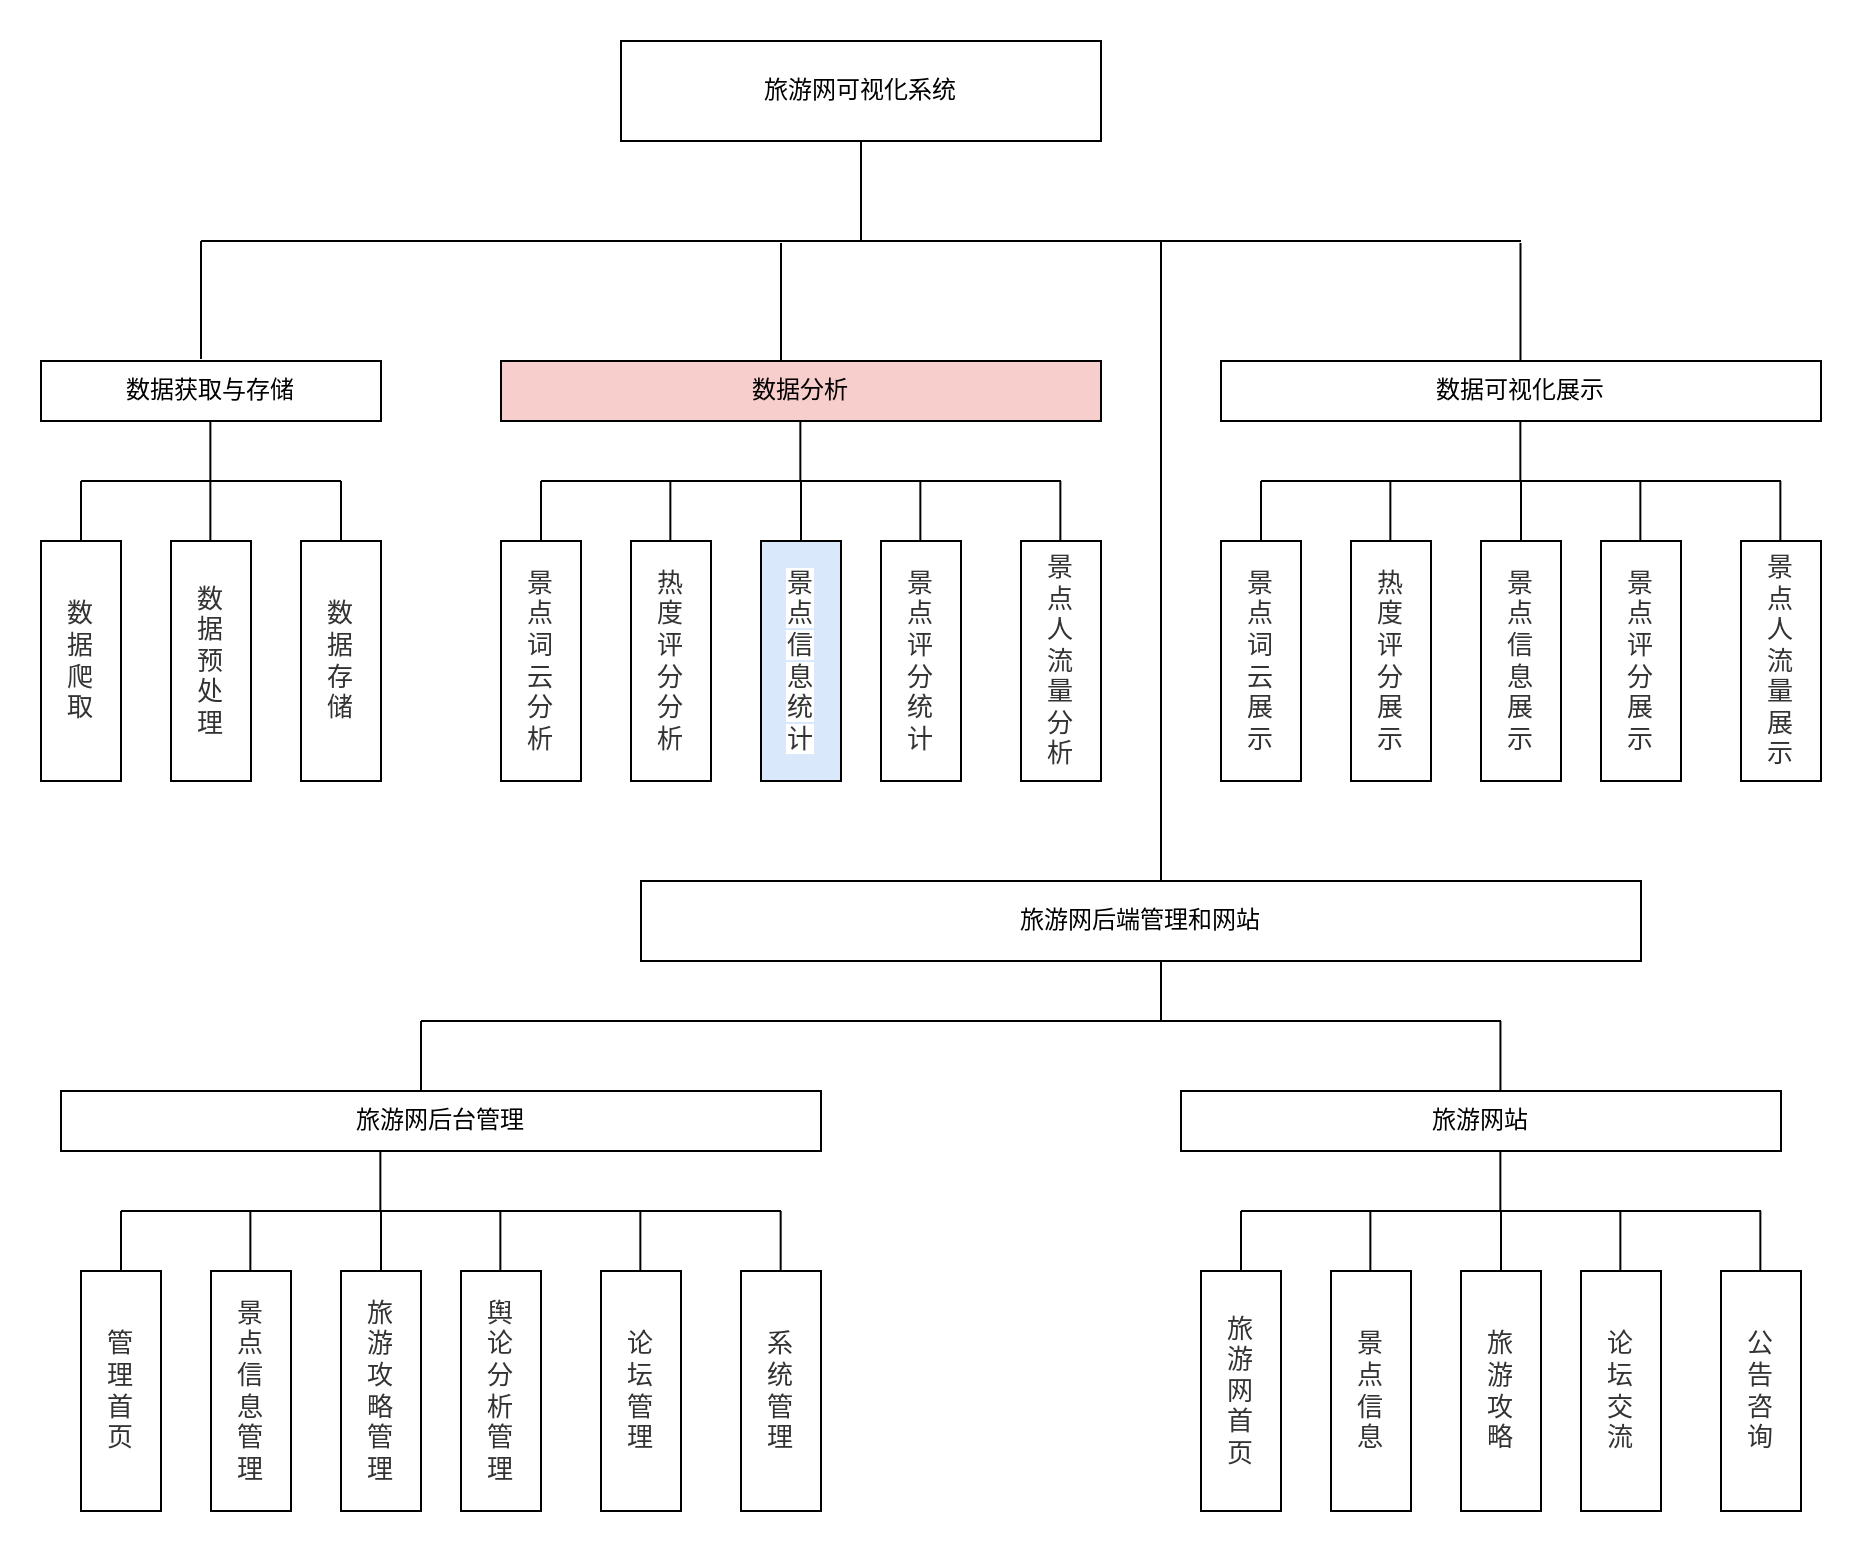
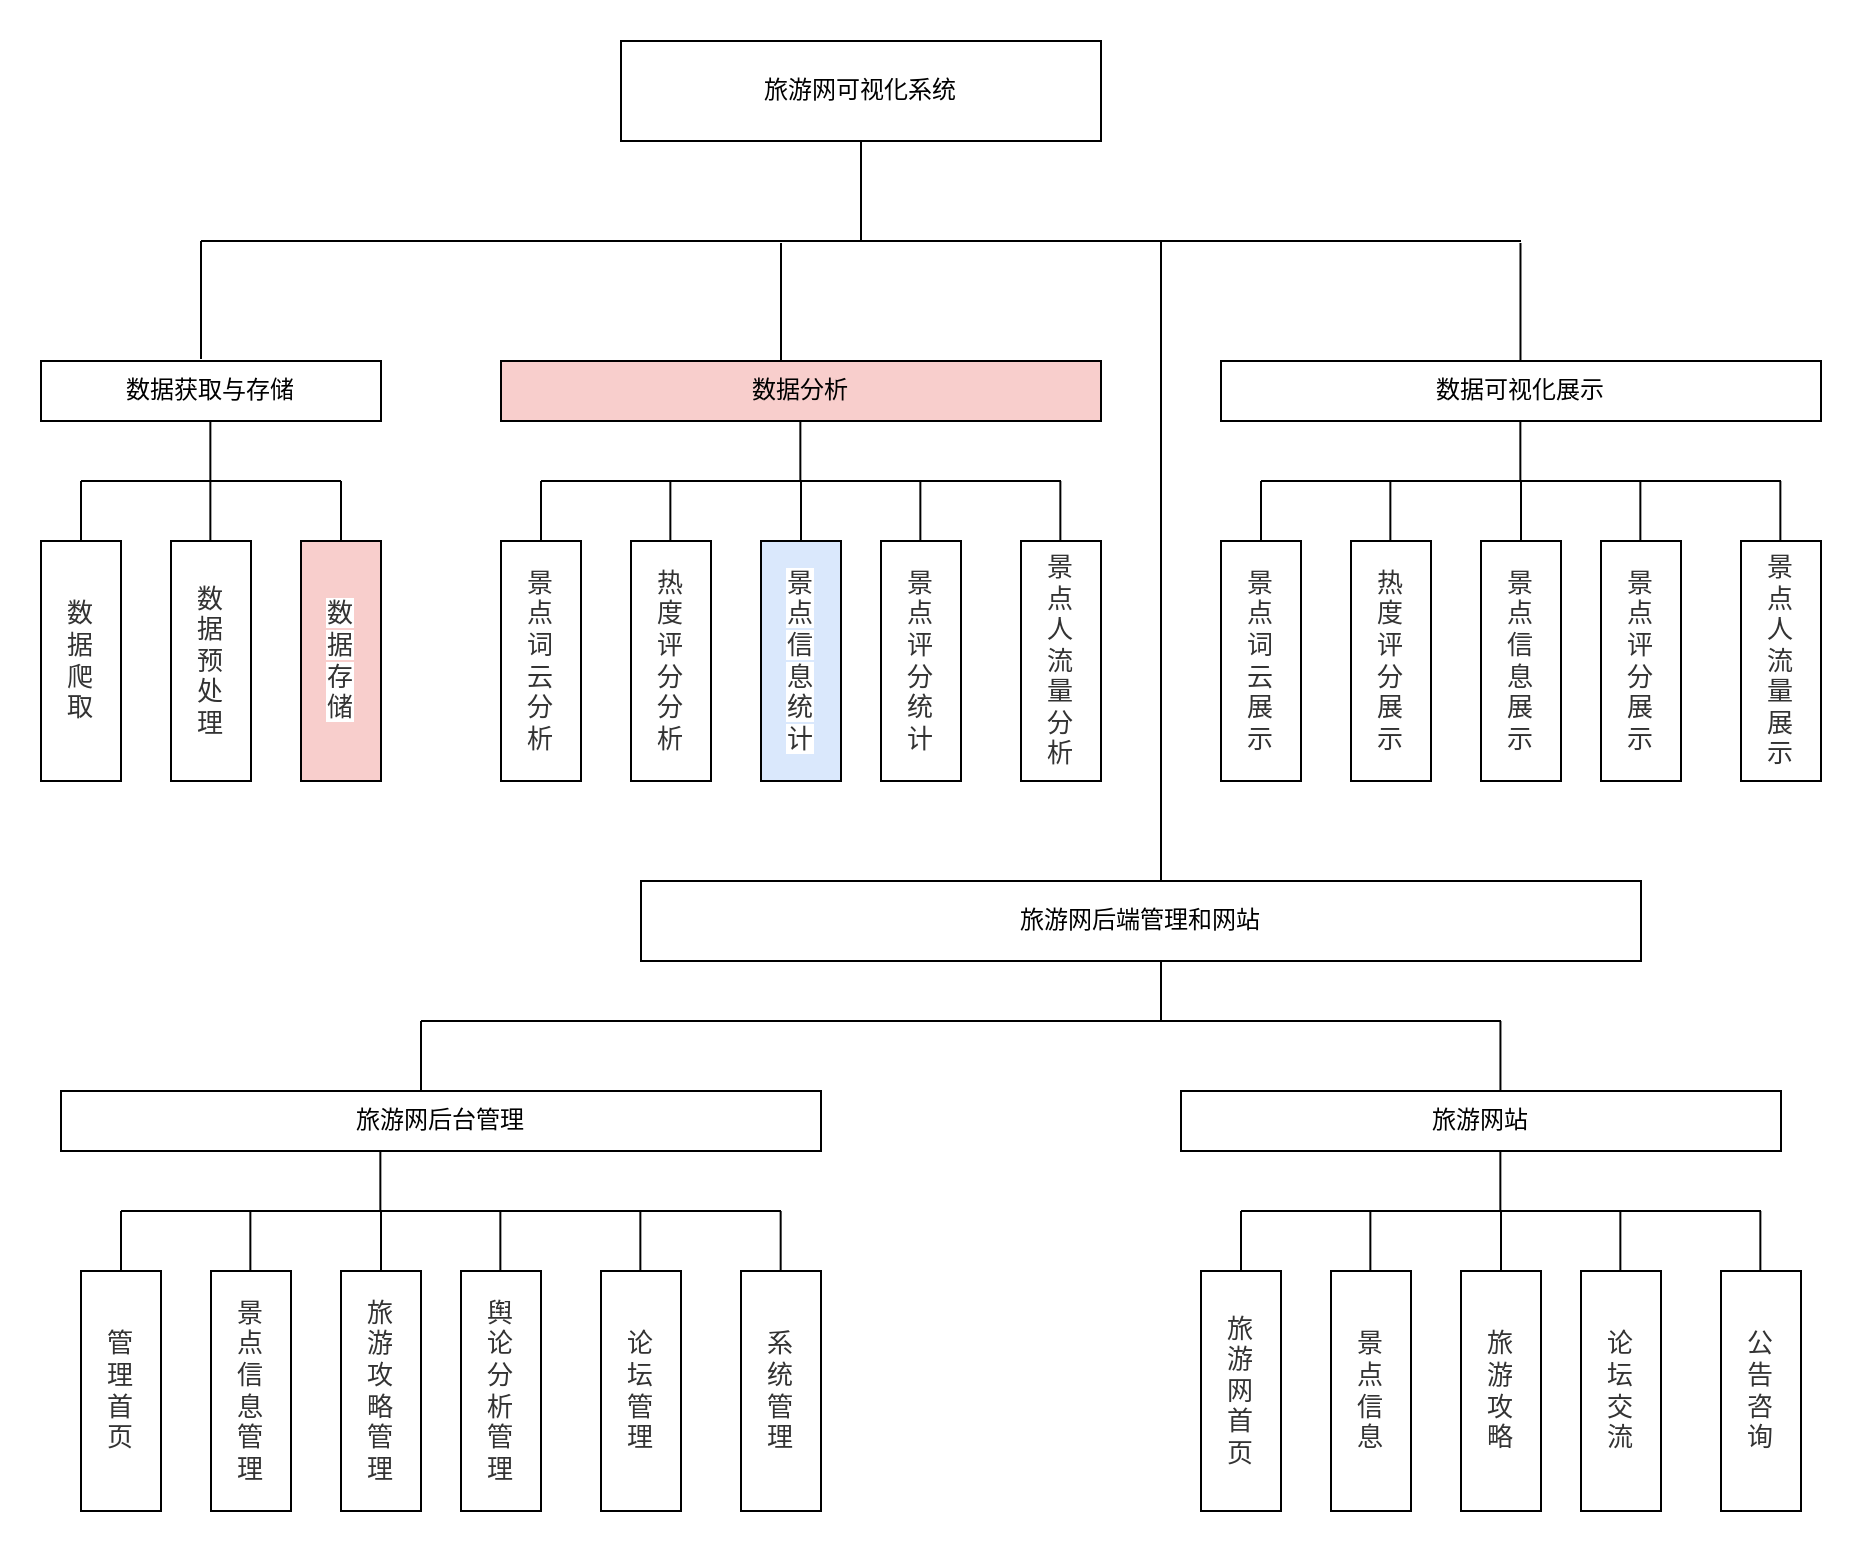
node "数 据 存 储": fillcolor #ffffff -> #f8cecc
